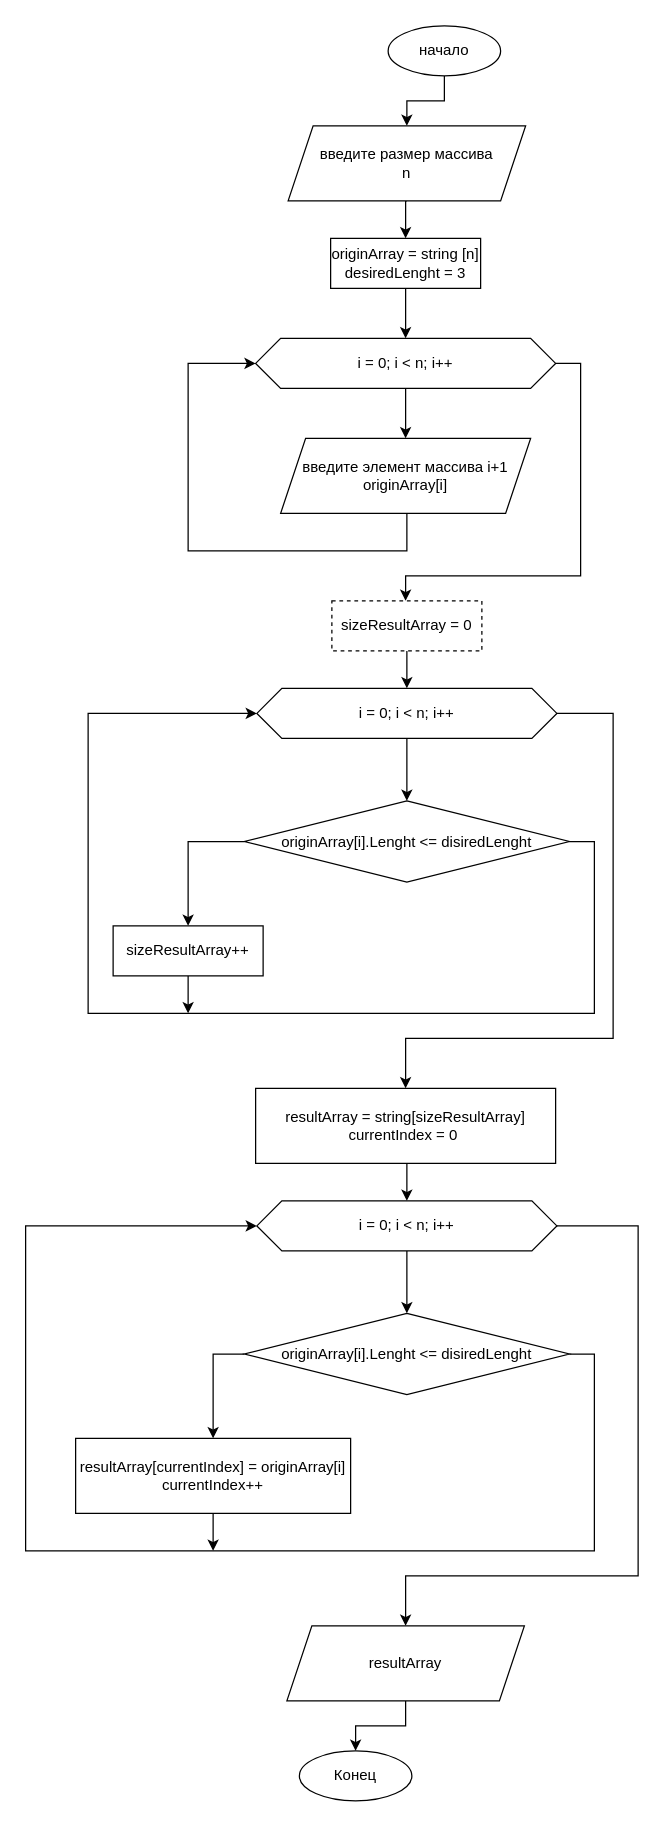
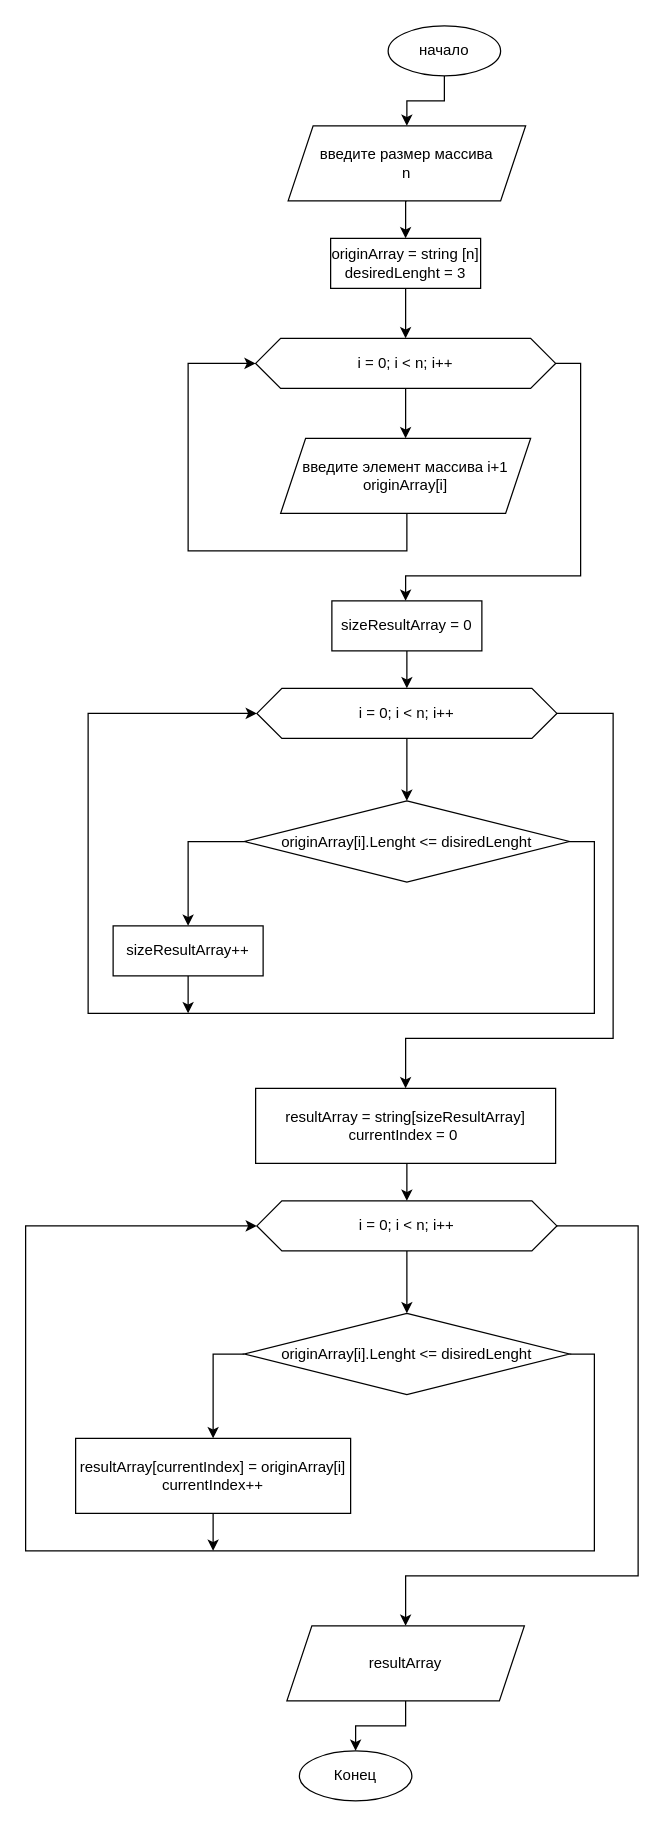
node "sizeResultArray = 0": style dashed -> solid
